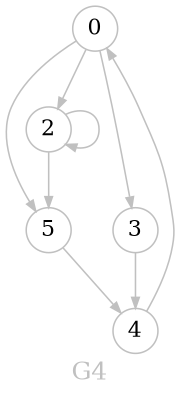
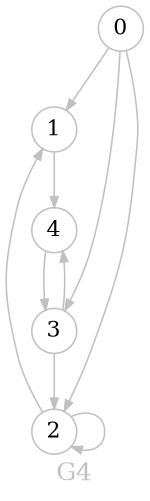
edge "4" -> "0": now "4" -> "3"
node "5": label "5" -> "1"
edge "3" -> "2": added
